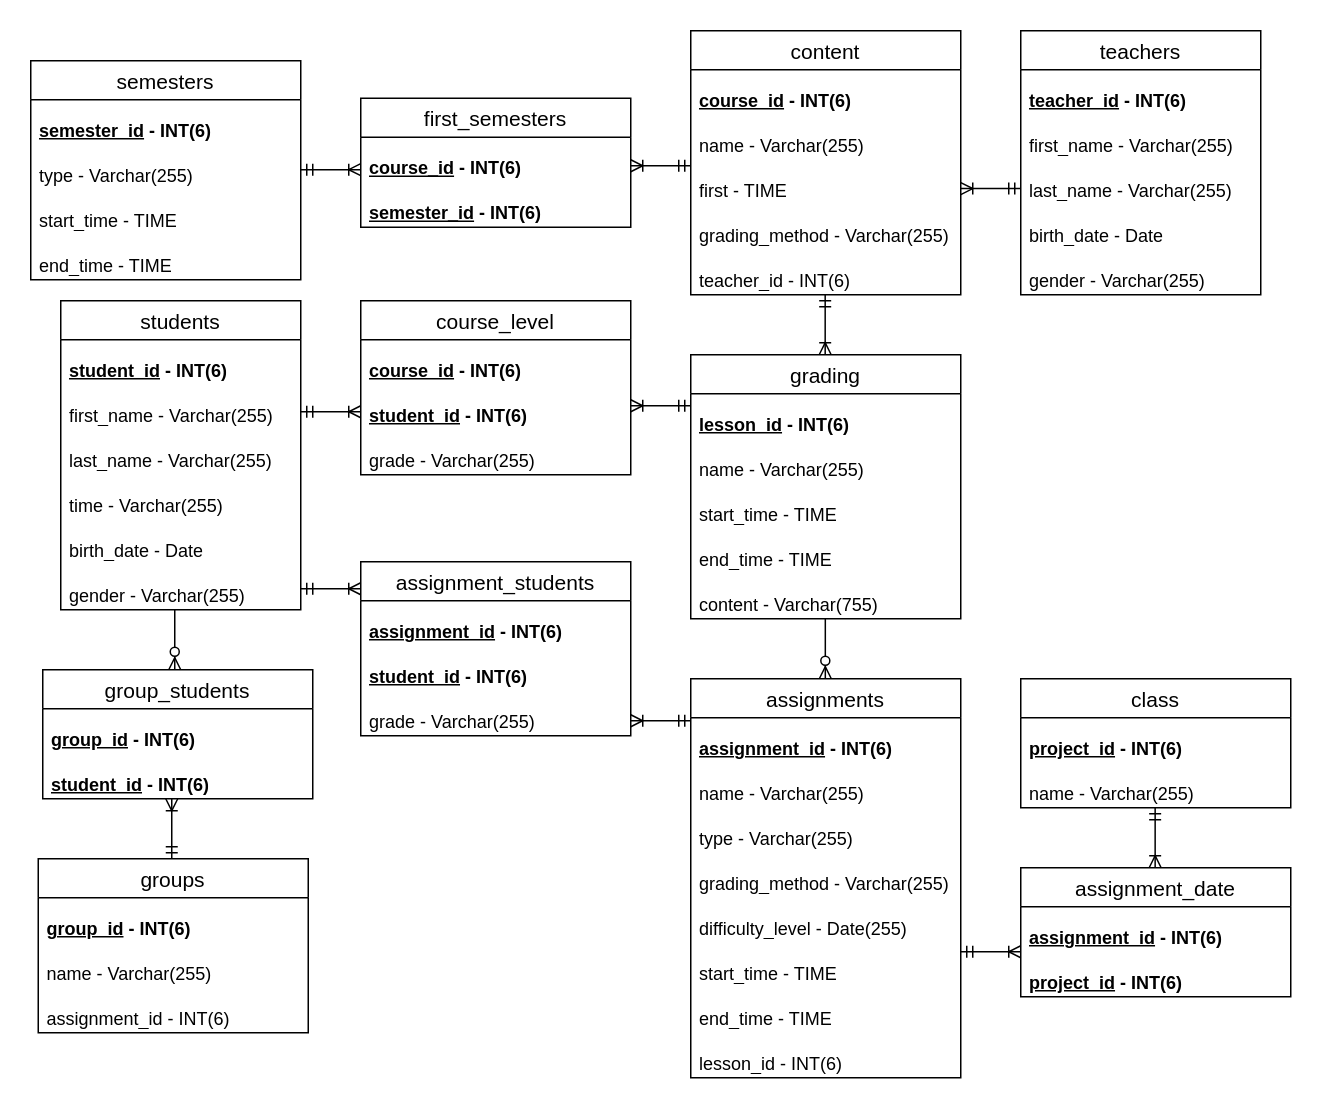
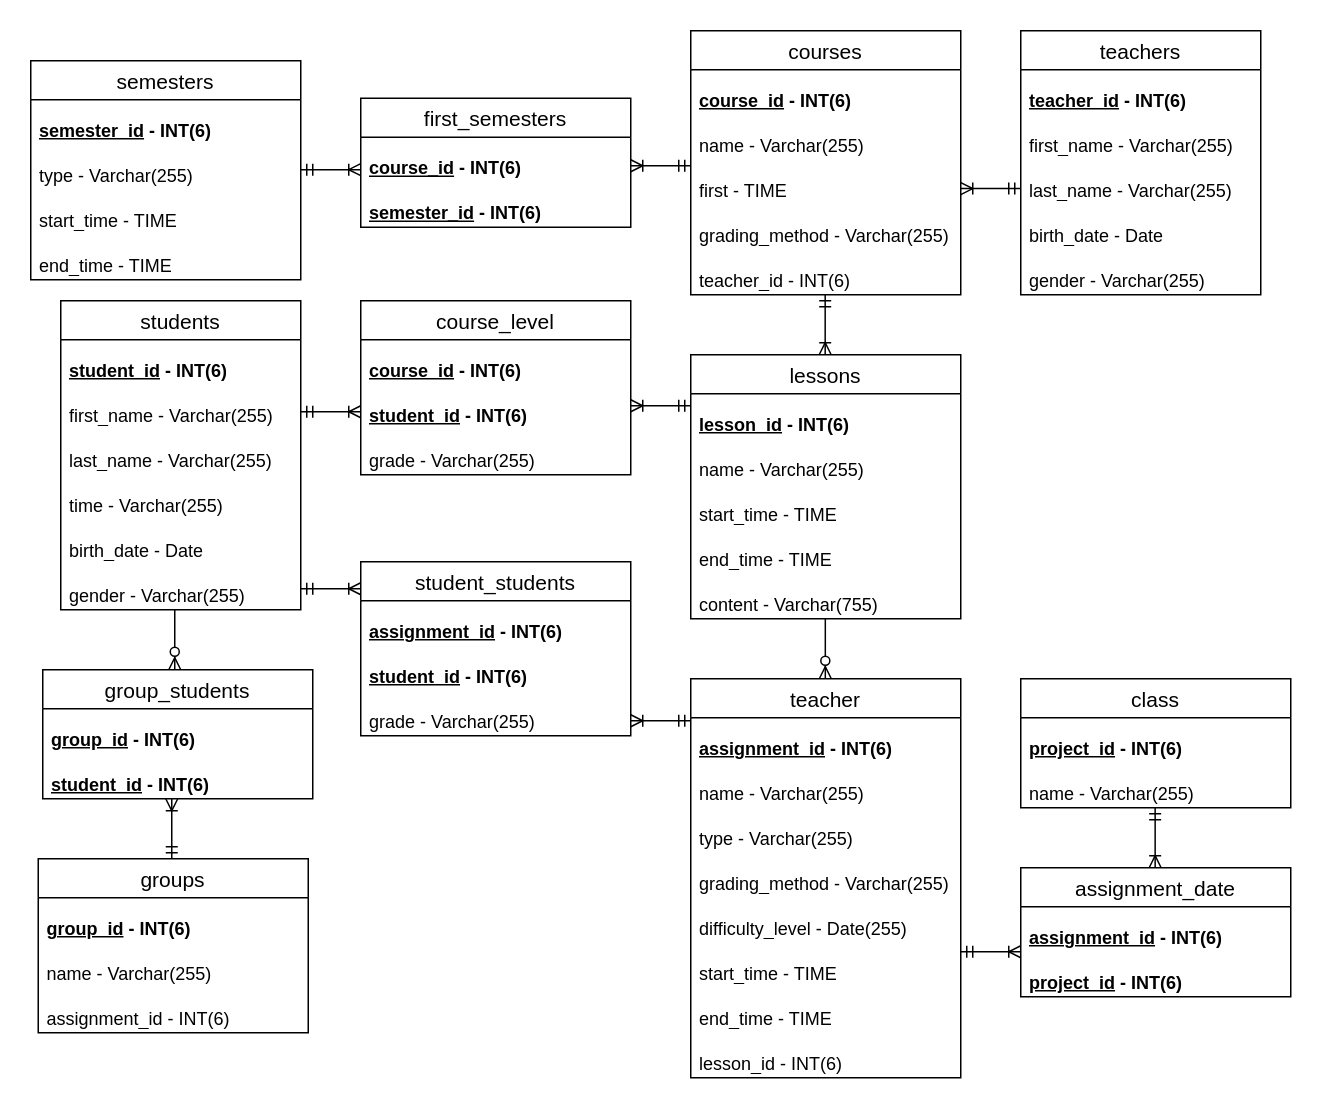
node "content": label "content" -> "courses"
node "grading": label "grading" -> "lessons"
node "assignment_students": label "assignment_students" -> "student_students"
node "assignments": label "assignments" -> "teacher"
